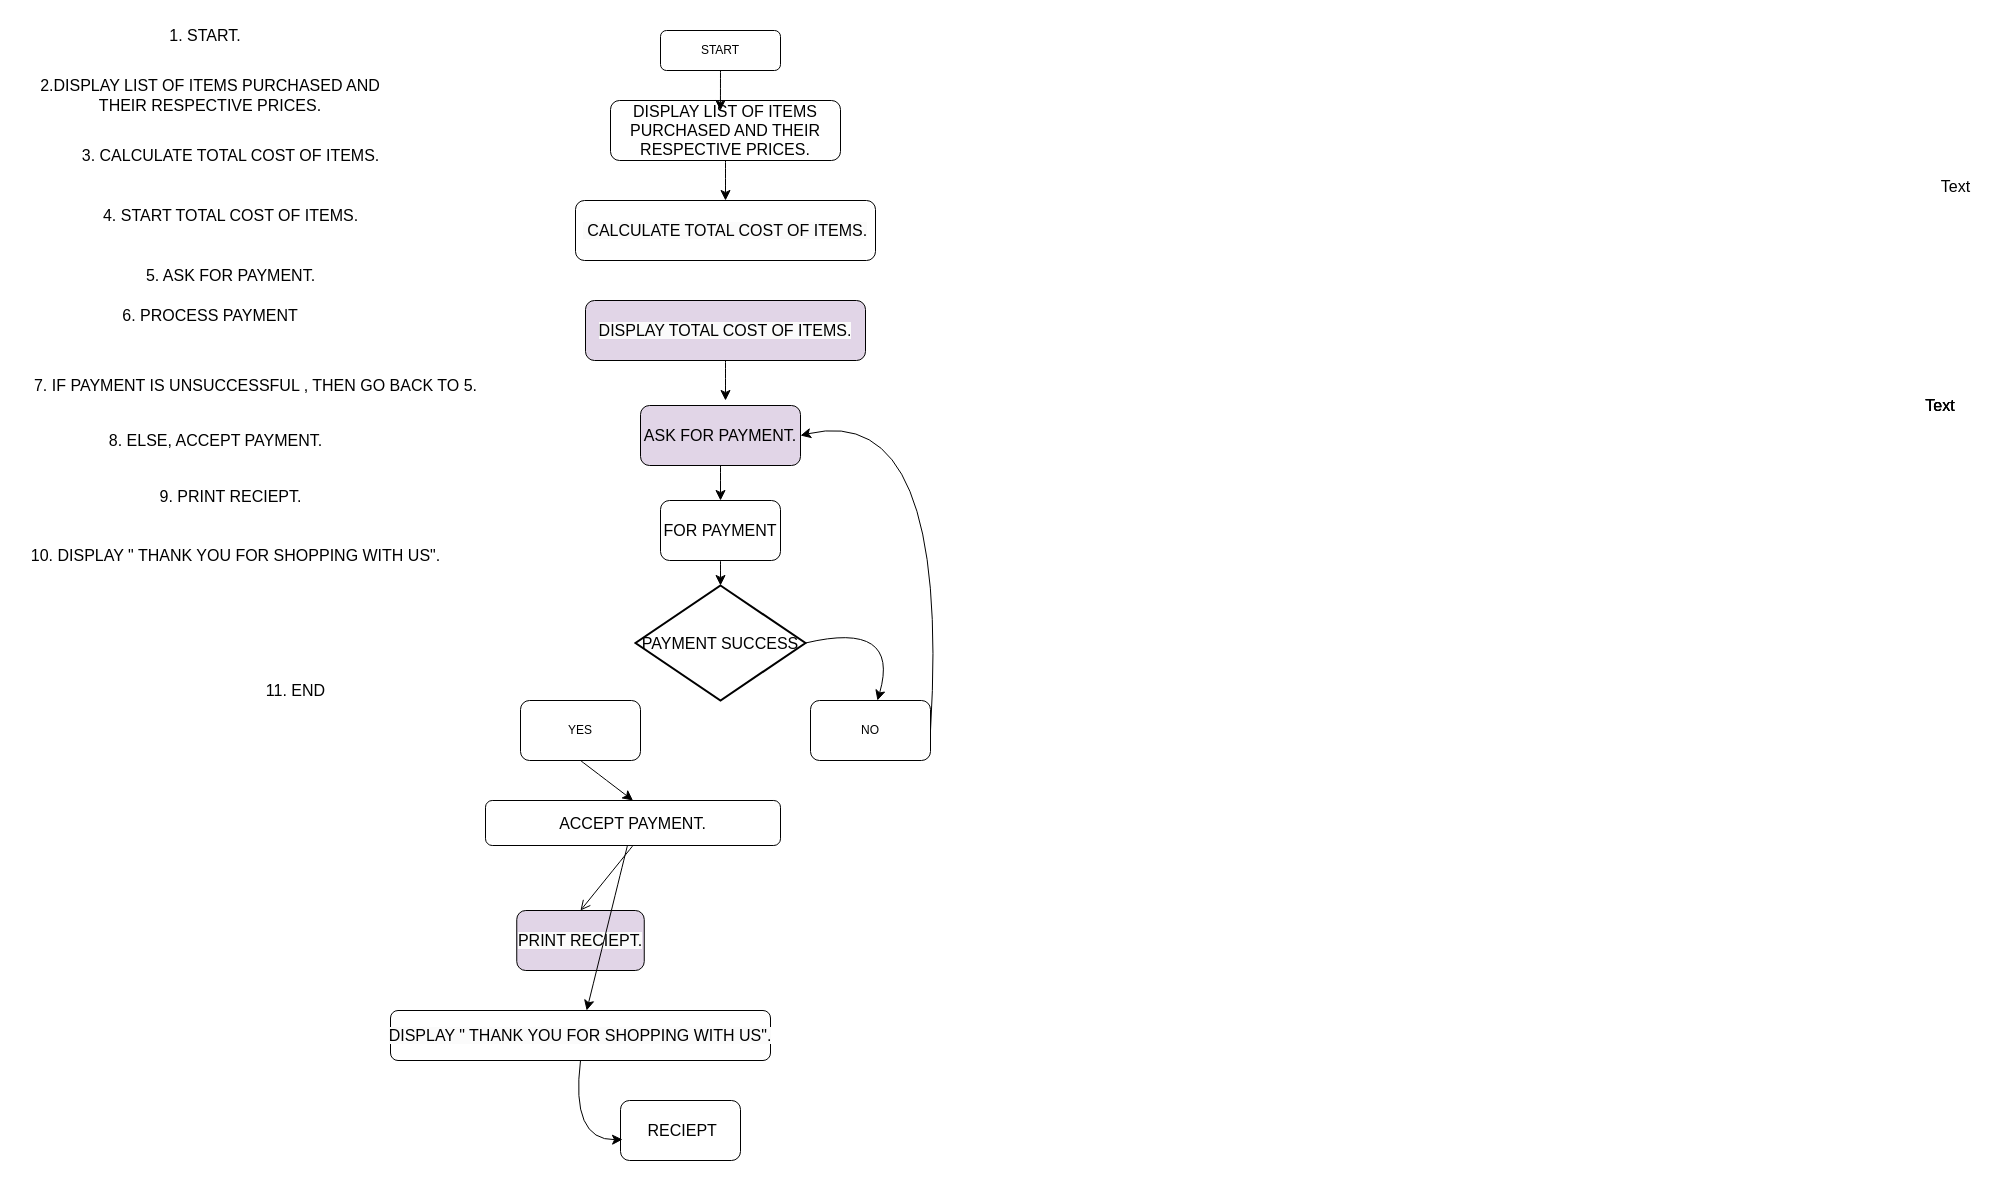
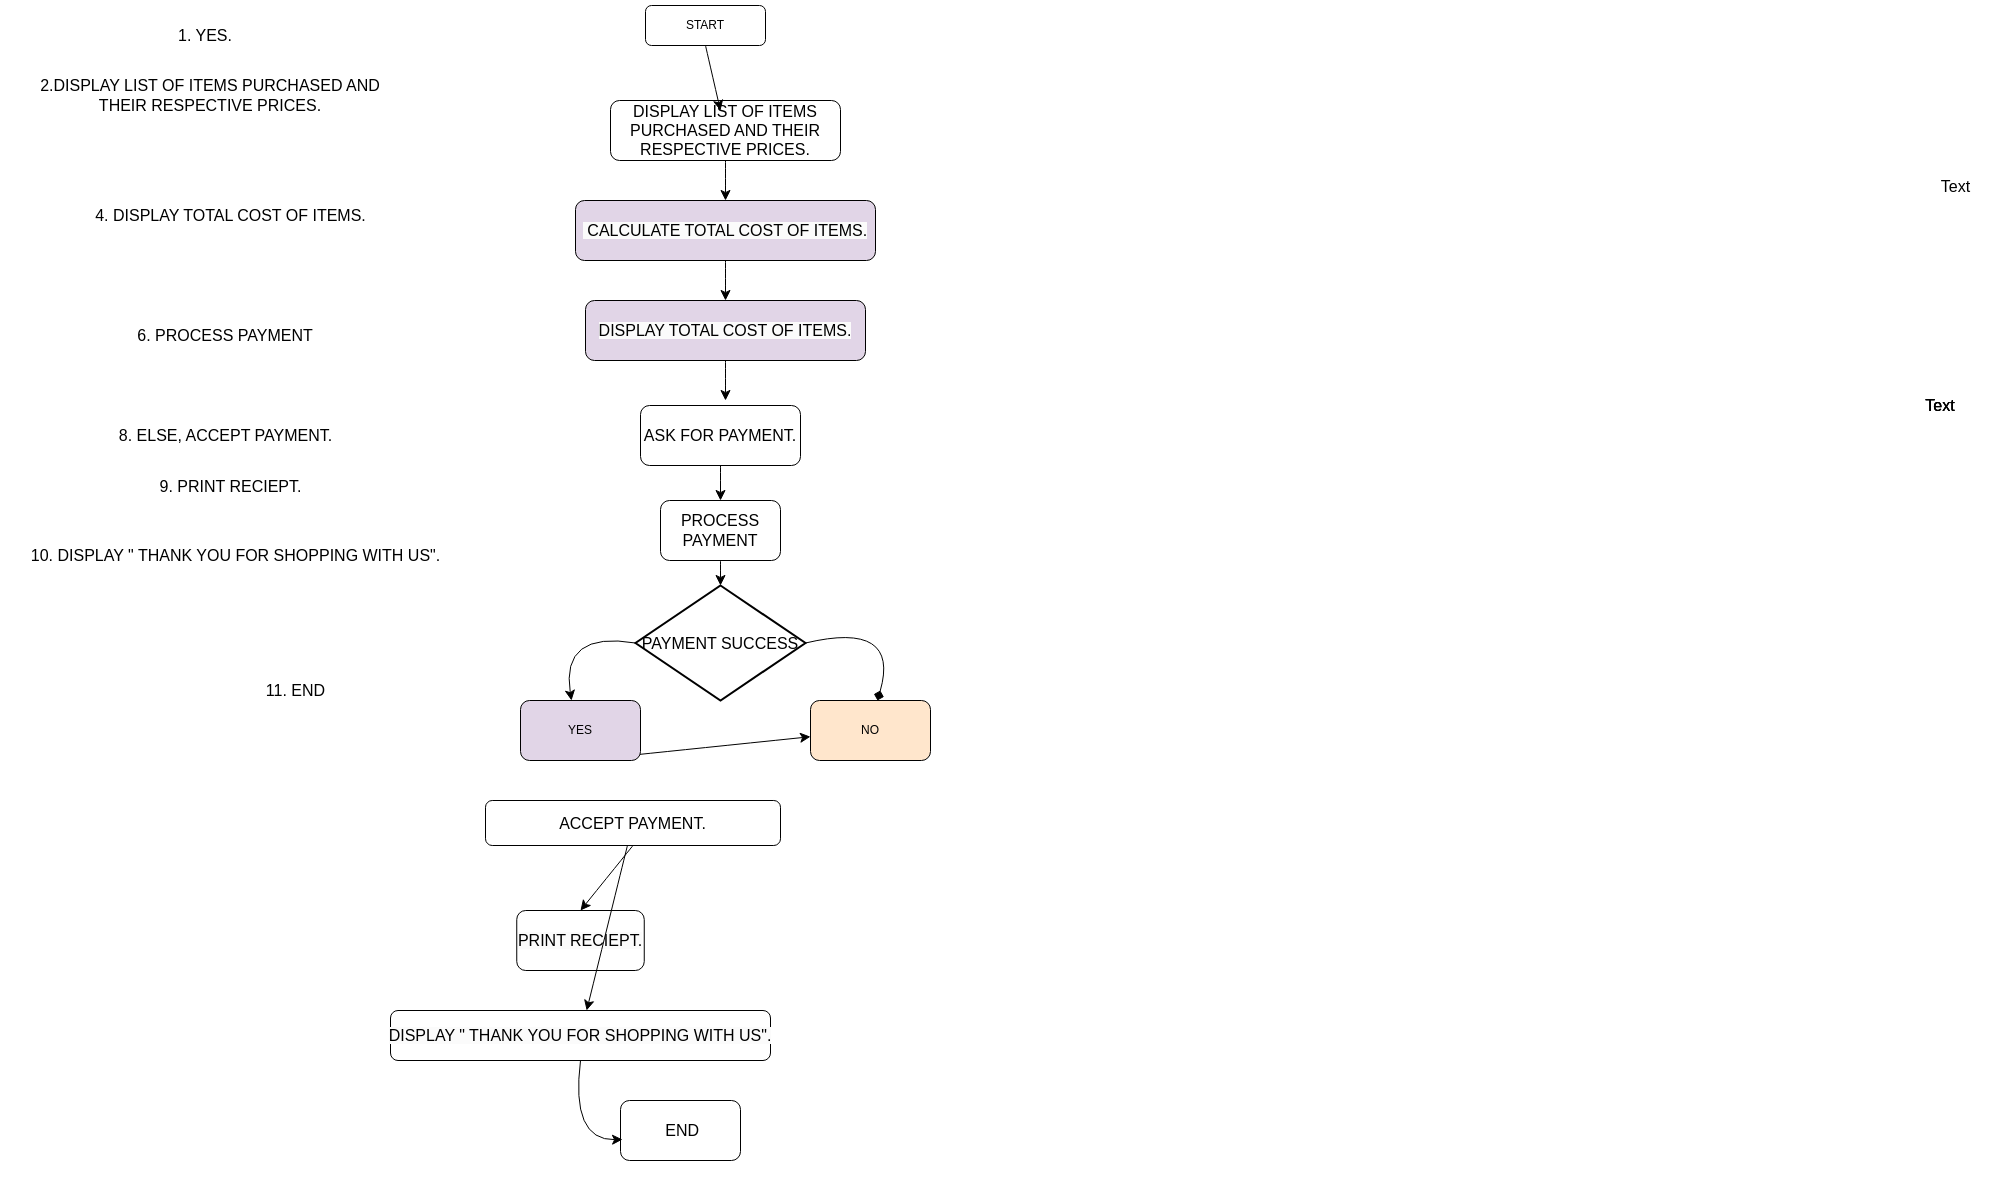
node "1. START.": label "1. START." -> "1. YES."
node "START": moved (721, 51) -> (706, 26)
node "3. CALCULATE TOTAL COST OF ITEMS.": removed
node "4. START TOTAL COST OF ITEMS.": label "4. START TOTAL COST OF ITEMS." -> "4. DISPLAY TOTAL COST OF ITEMS."
node "CALCULATE TOTAL COST OF ITEMS.": fillcolor #ffffff -> #e1d5e7
node "5. ASK FOR PAYMENT.": removed
edge "CALCULATE TOTAL COST OF ITEMS." -> "DISPLAY TOTAL COST OF ITEMS.": added
node "6. PROCESS PAYMENT": moved (211, 316) -> (226, 336)
node "7. IF PAYMENT IS UNSUCCESSFUL , THEN GO BACK TO 5.": removed
node "ASK FOR PAYMENT.": fillcolor #e1d5e7 -> #ffffff
node "8. ELSE, ACCEPT PAYMENT.": moved (216, 441) -> (226, 436)
node "9. PRINT RECIEPT.": moved (231, 497) -> (231, 487)
node "FOR PAYMENT": label "FOR PAYMENT" -> "PROCESS PAYMENT"
edge "NO" -> "ASK FOR PAYMENT.": removed
edge "PAYMENT SUCCESS" -> "YES": added
edge "PAYMENT SUCCESS" -> "NO": arrowhead classic -> diamond
node "YES": fillcolor #ffffff -> #e1d5e7
node "NO": fillcolor #ffffff -> #ffe6cc
edge "YES" -> "ACCEPT PAYMENT.": now "YES" -> "NO"
edge "ACCEPT PAYMENT." -> "PRINT RECIEPT.": arrowhead open -> classic
node "PRINT RECIEPT.": fillcolor #e1d5e7 -> #ffffff
node "RECIEPT": label "RECIEPT" -> "END"
